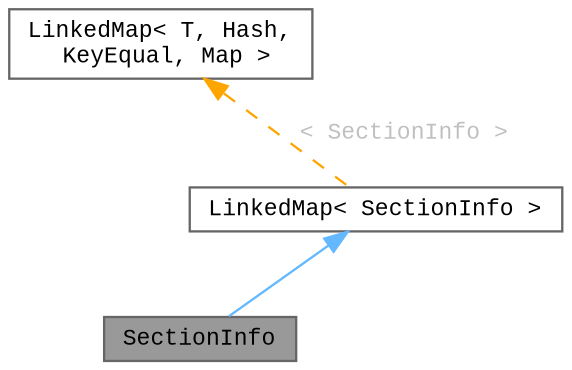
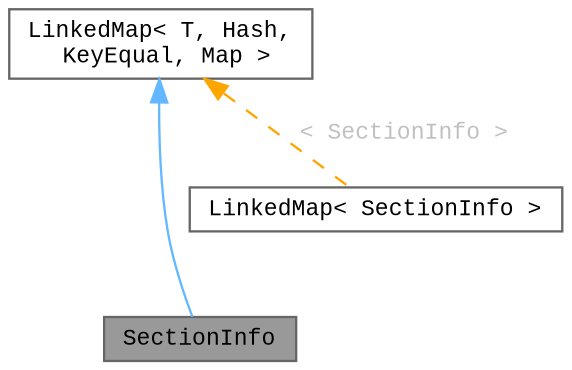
edge "SectionInfo" -> "LinkedMap< SectionInfo >": now "SectionInfo" -> "LinkedMap< T, Hash, KeyEqual, Map >"
